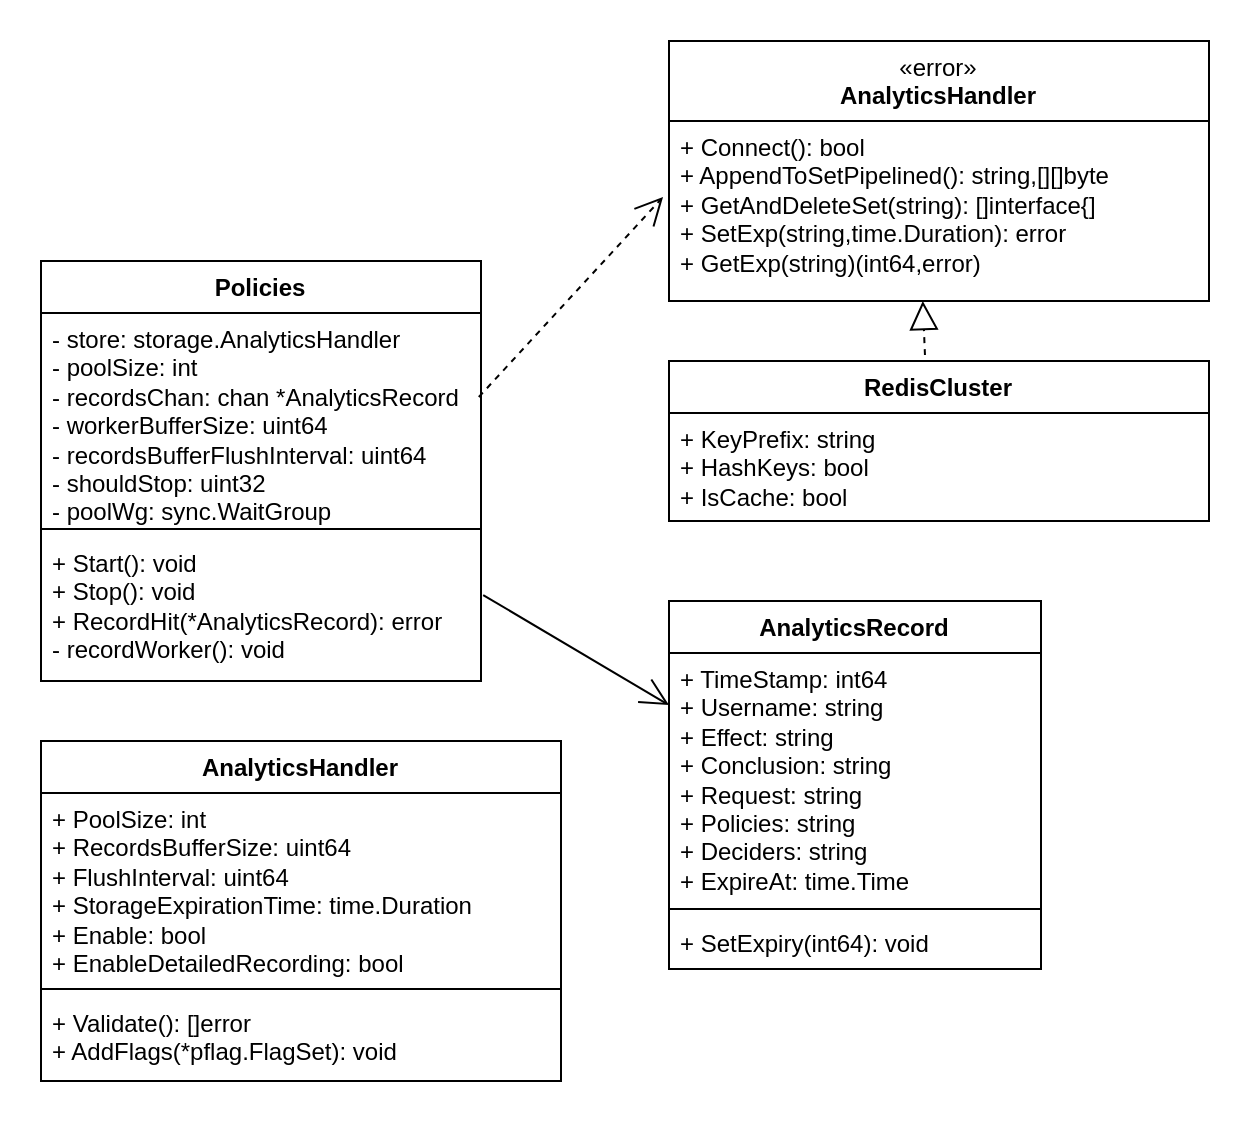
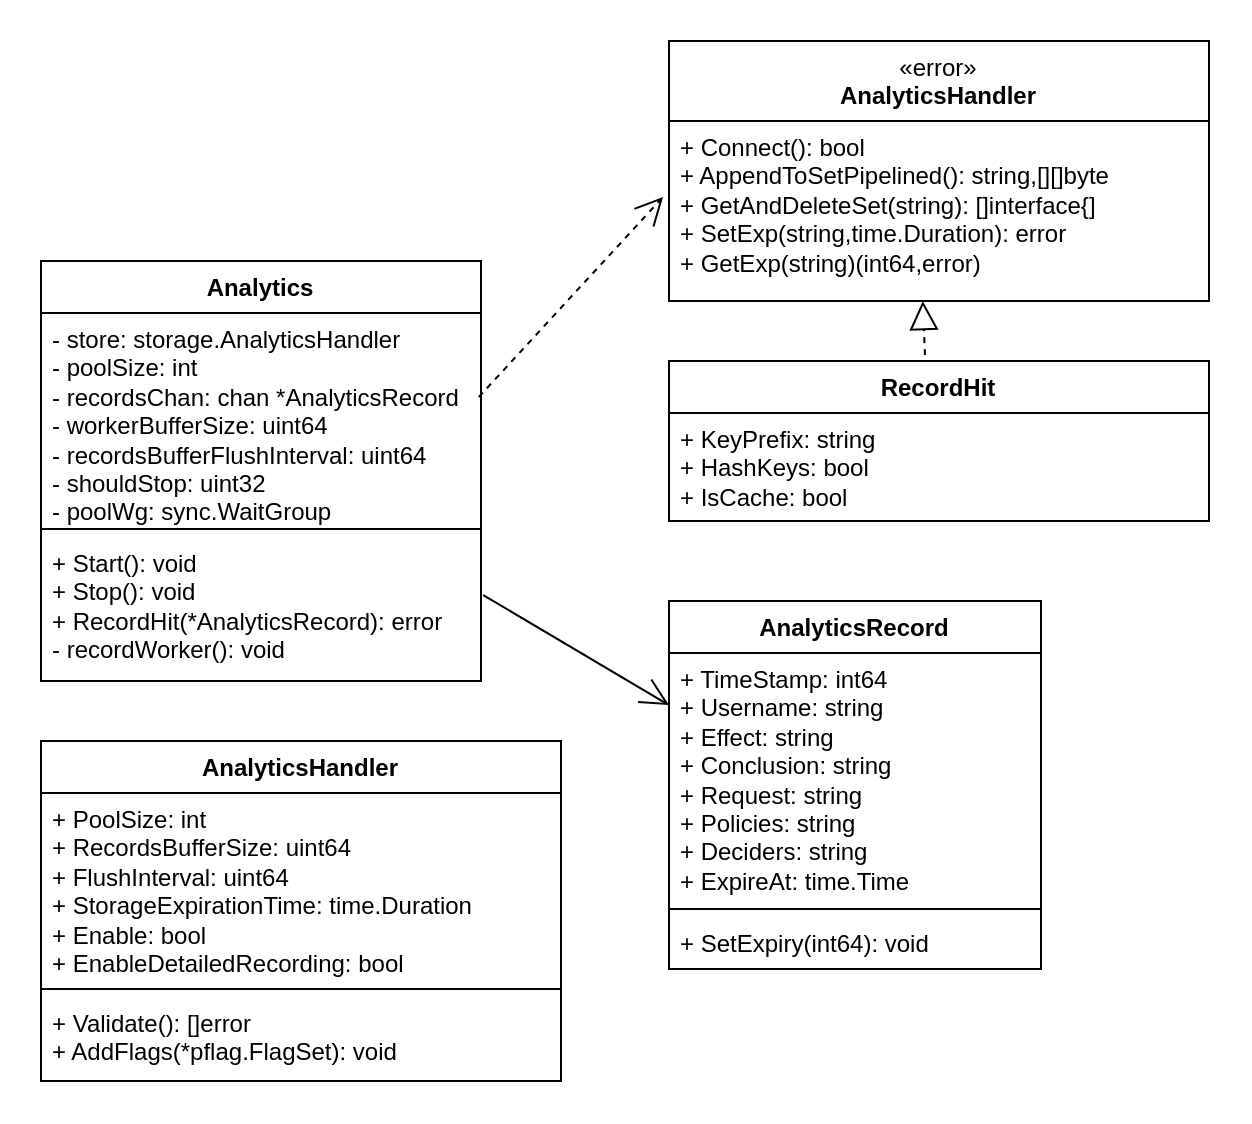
node "Policies": label "Policies" -> "Analytics"
node "RedisCluster": label "RedisCluster" -> "RecordHit"
